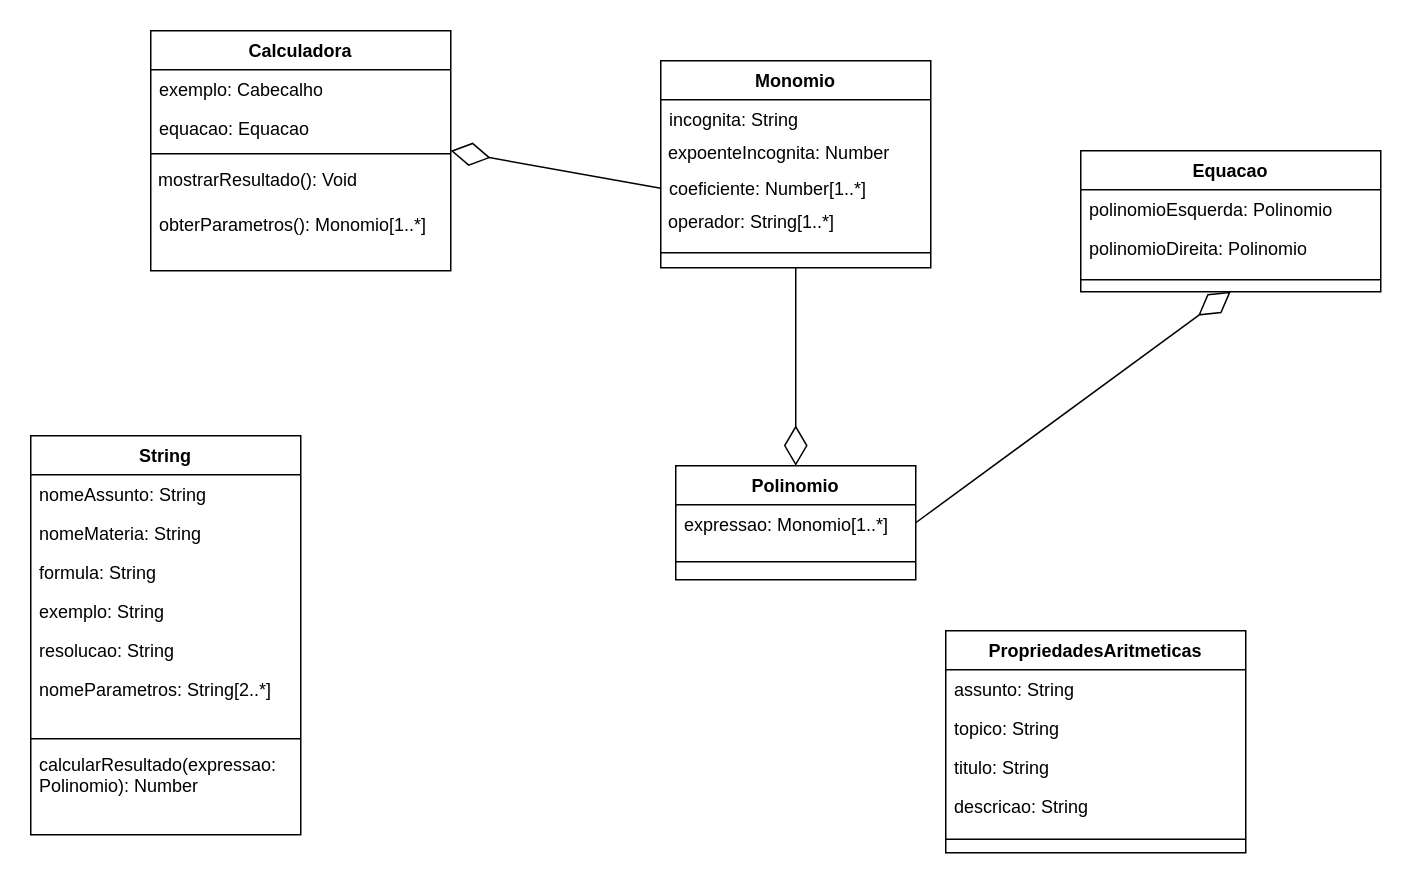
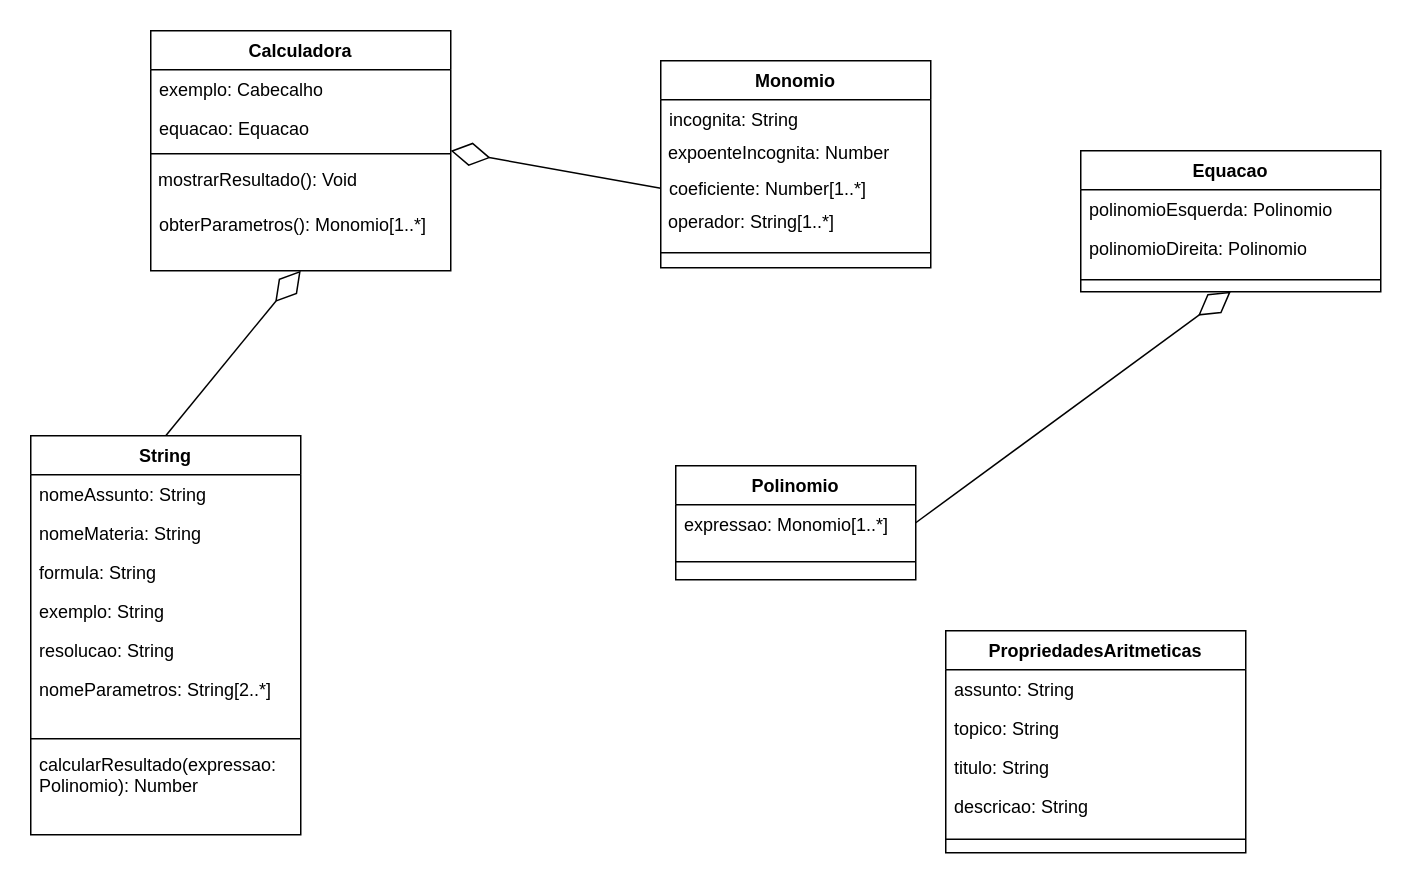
edge "Monomio" -> "Polinomio": removed
edge "String" -> "obterParametros(): Monomio[1..*]": added
